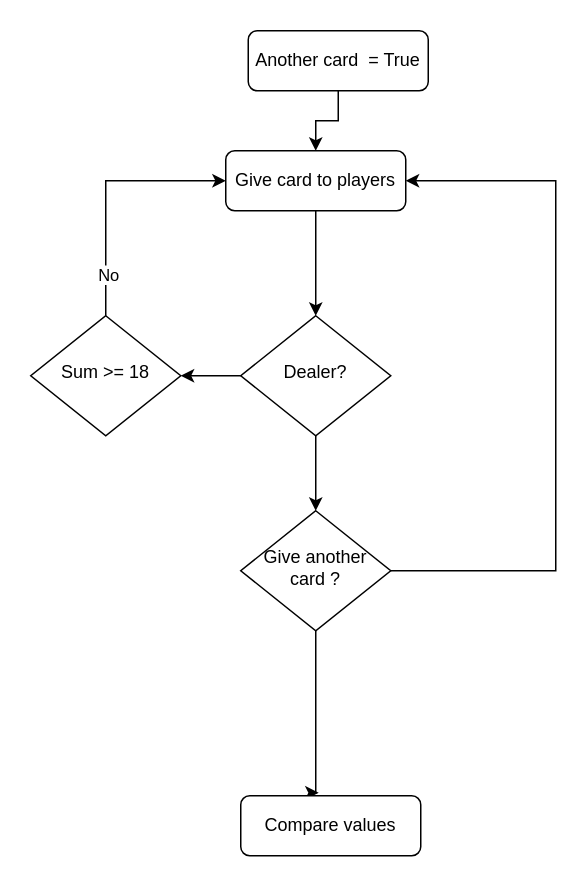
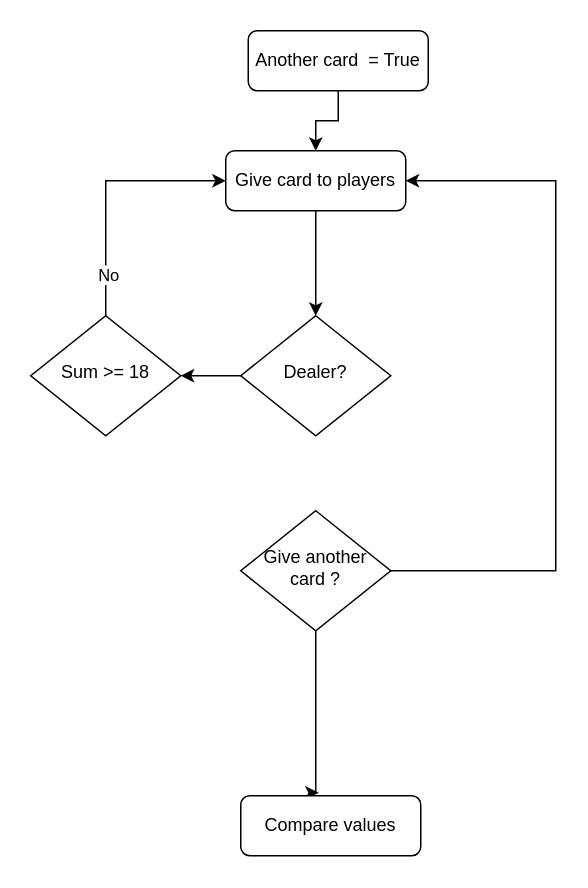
edge "Dealer?" -> "Give another card ?": removed
